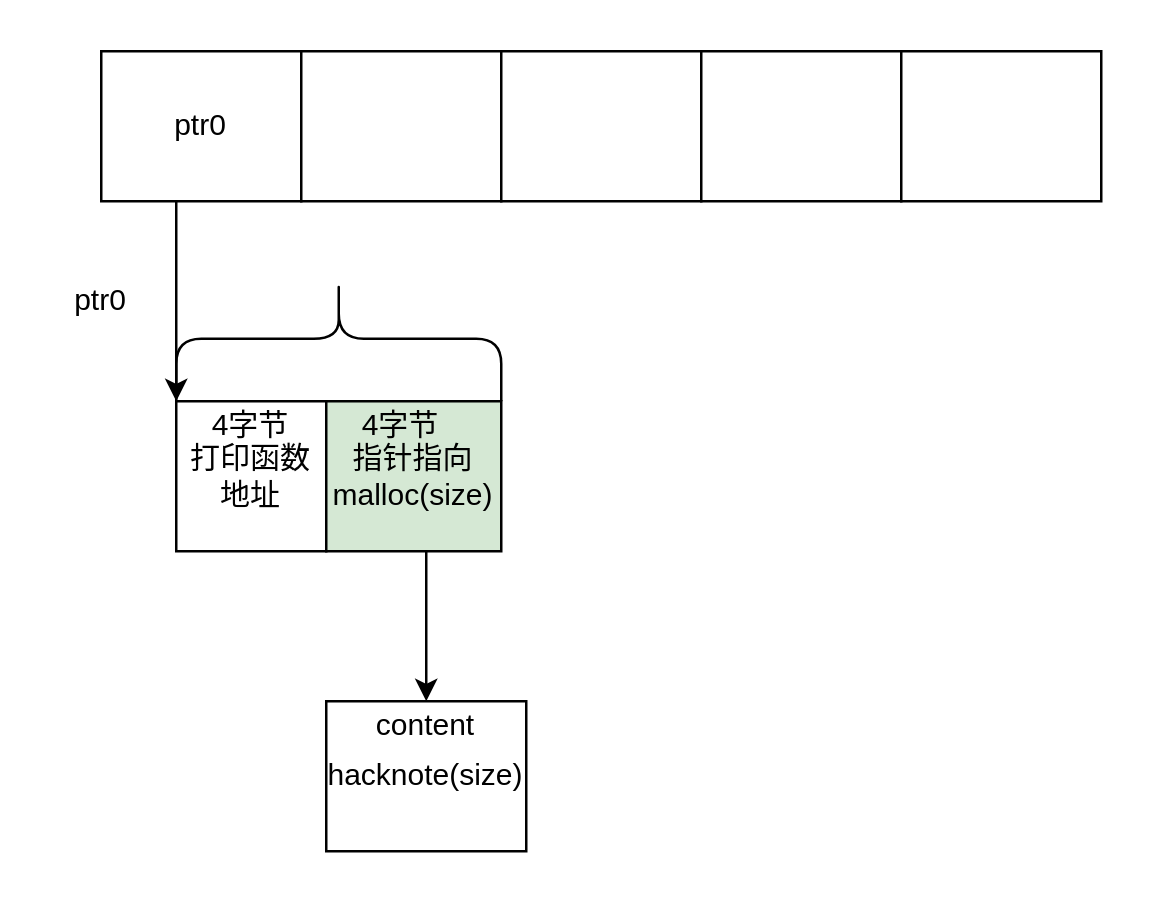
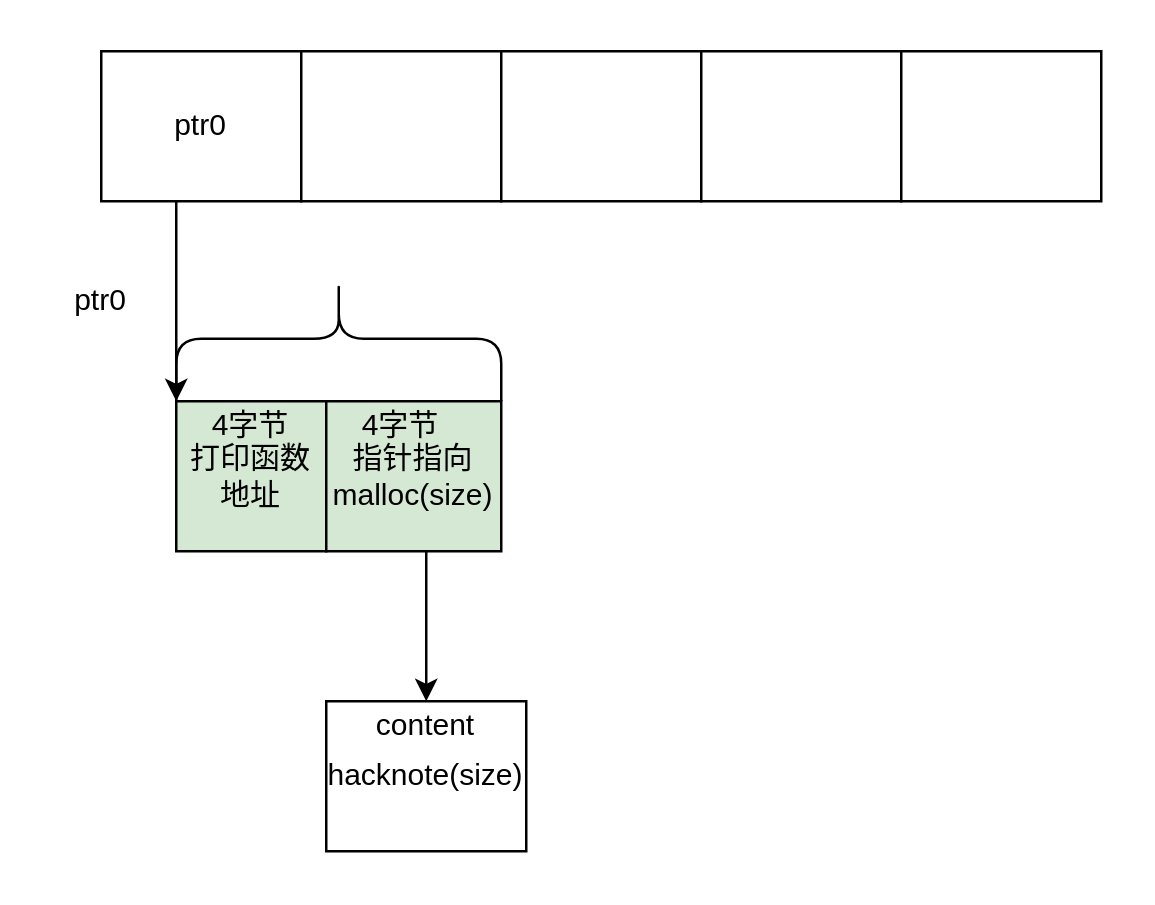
node "打印函数地址": fillcolor #ffffff -> #d5e8d4
